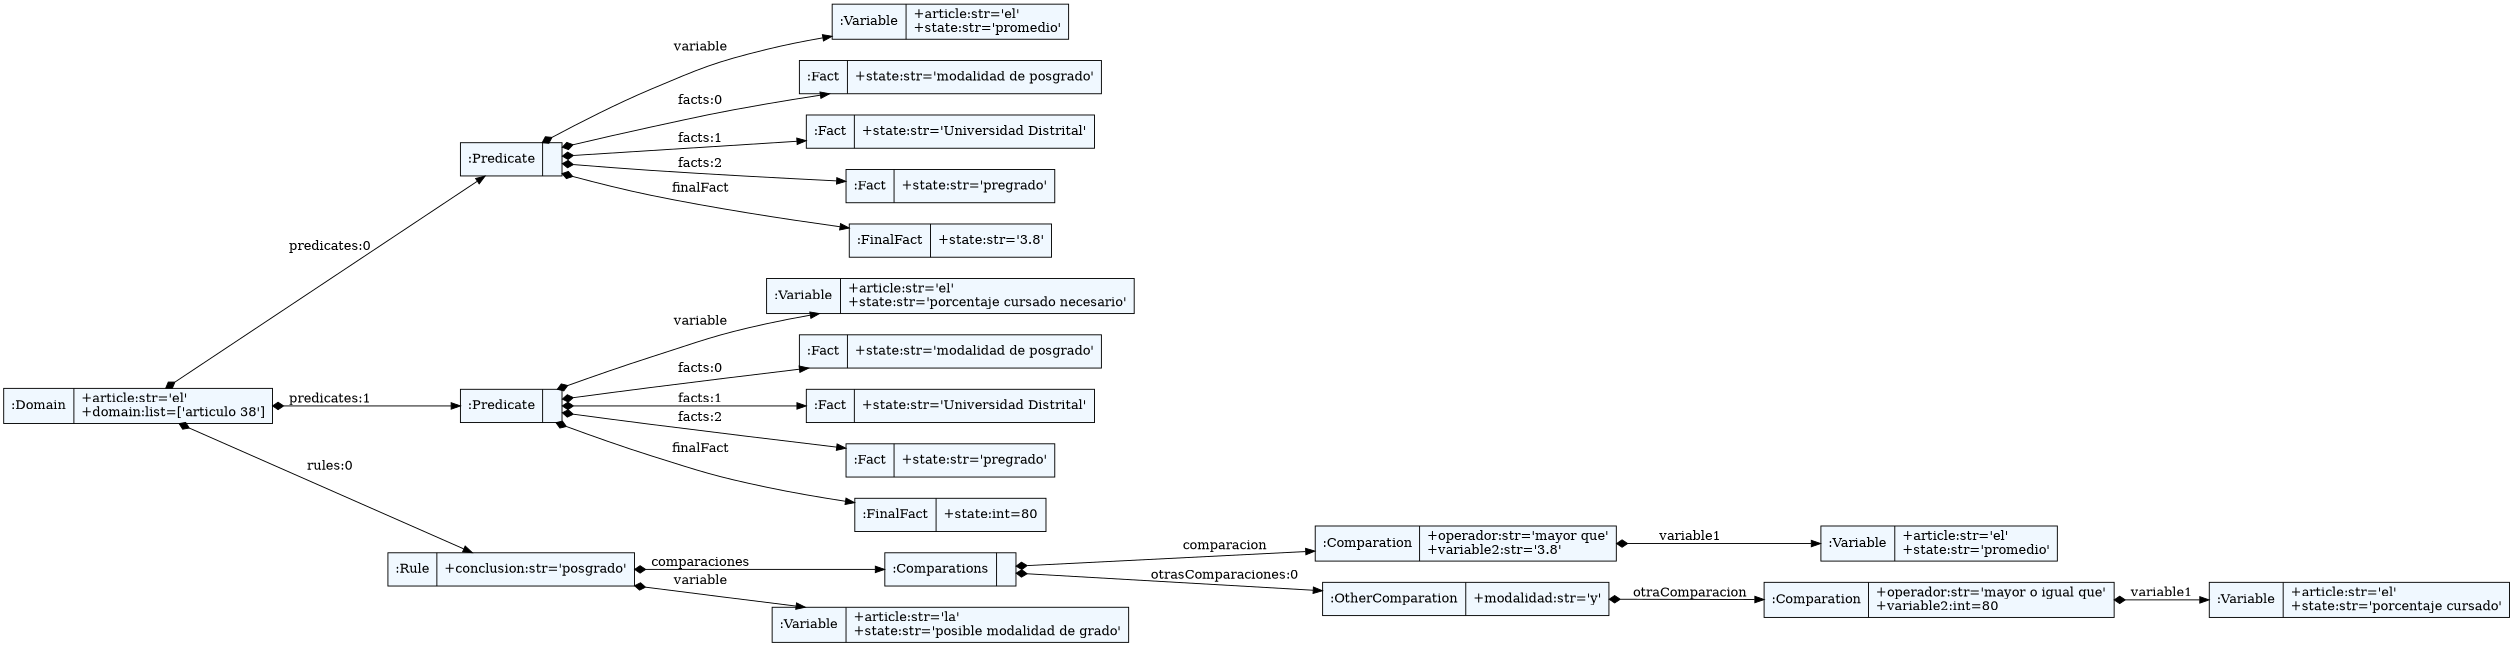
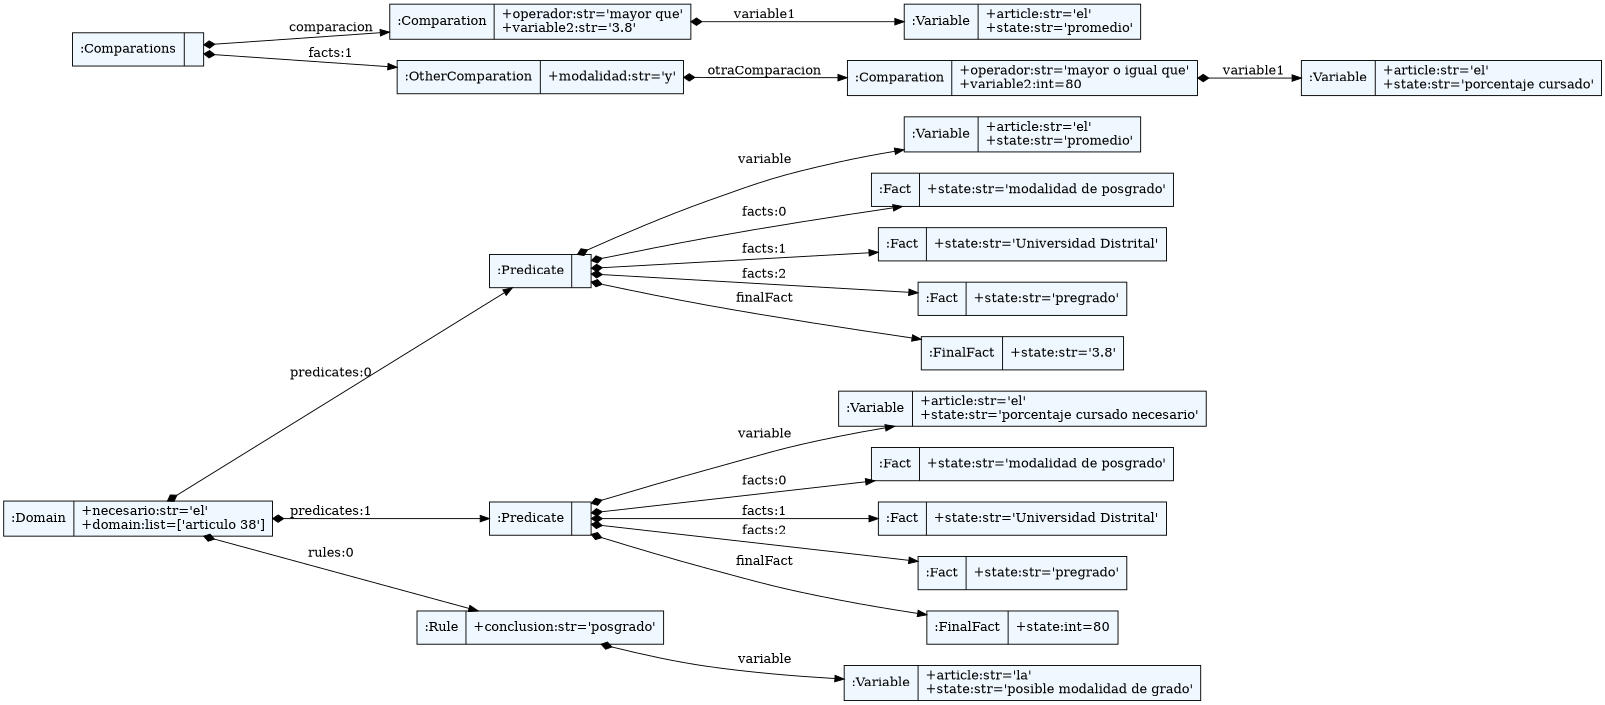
node ":Domain": text "+article:str='el'" -> "+necesario:str='el'"
edge ":Rule" -- ":Comparations": removed, label "comparaciones"
edge ":Comparations" -- ":OtherComparation": label "otrasComparaciones:0" -> "facts:1"
